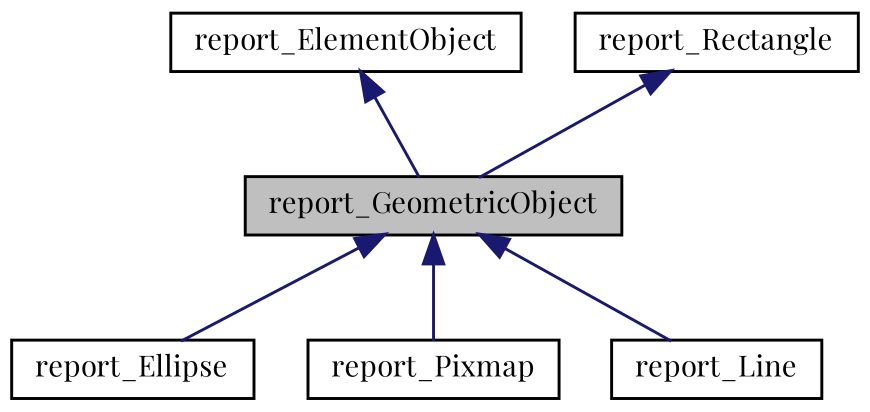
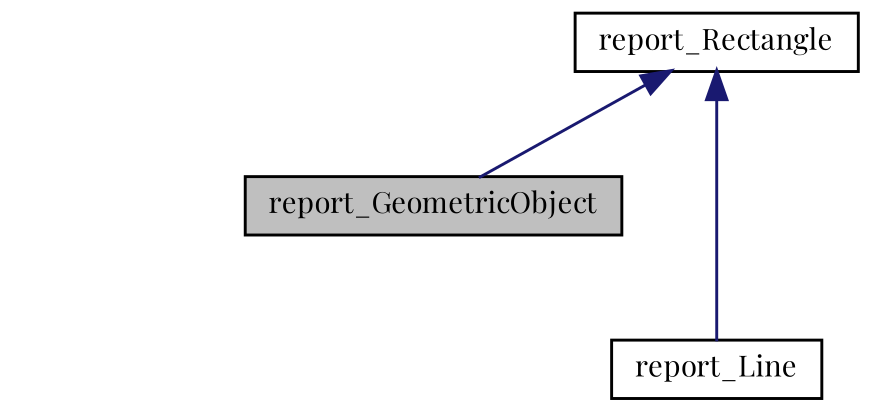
node "report_ElementObject": removed
edge "report_Line" -> "report_GeometricObject": now "report_Line" -> "report_Rectangle"
node "report_Ellipse": removed
node "report_Pixmap": removed
